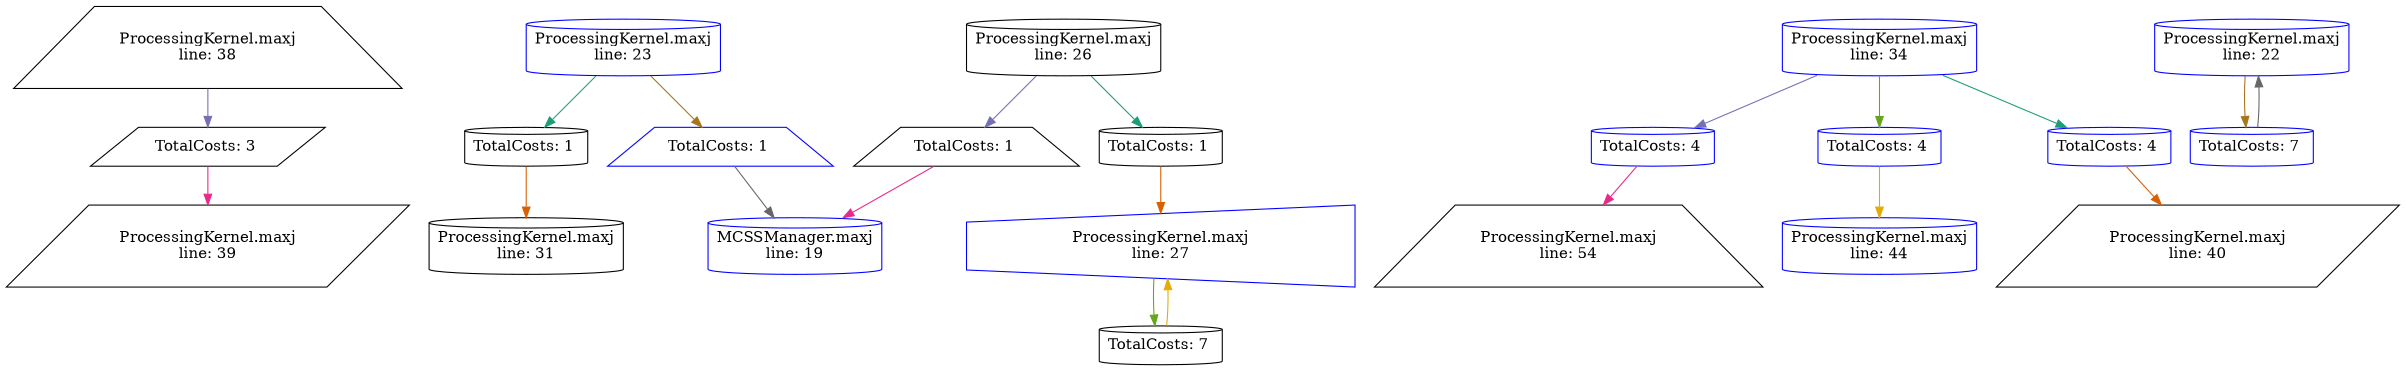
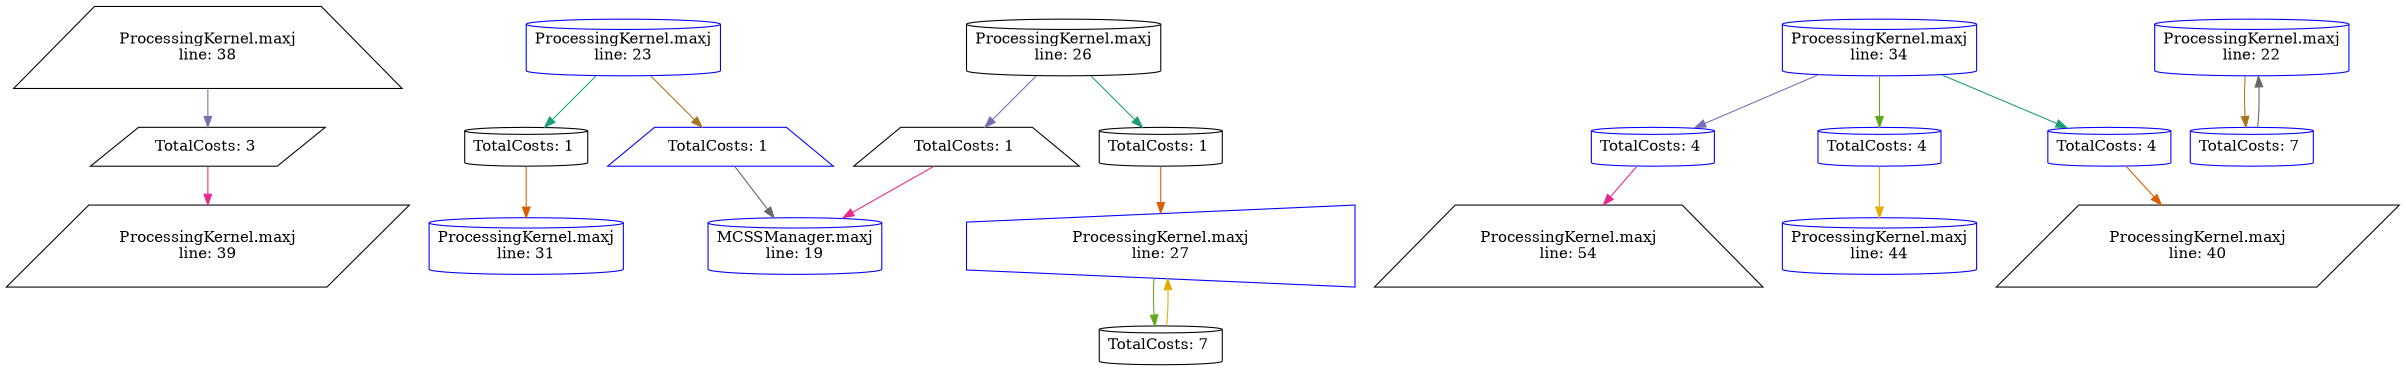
node "ProcessingKernel.maxj line: 31": color black -> blue
